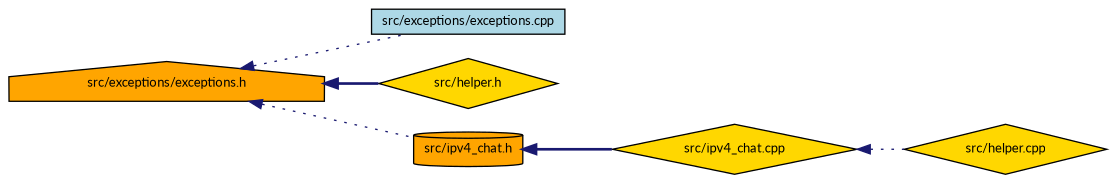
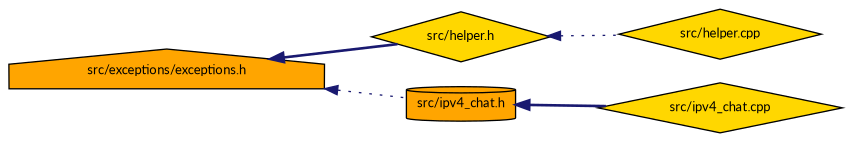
node "src/exceptions/exceptions.cpp": removed
edge "src/helper.cpp" -> "src/ipv4_chat.cpp": now "src/helper.cpp" -> "src/helper.h"
